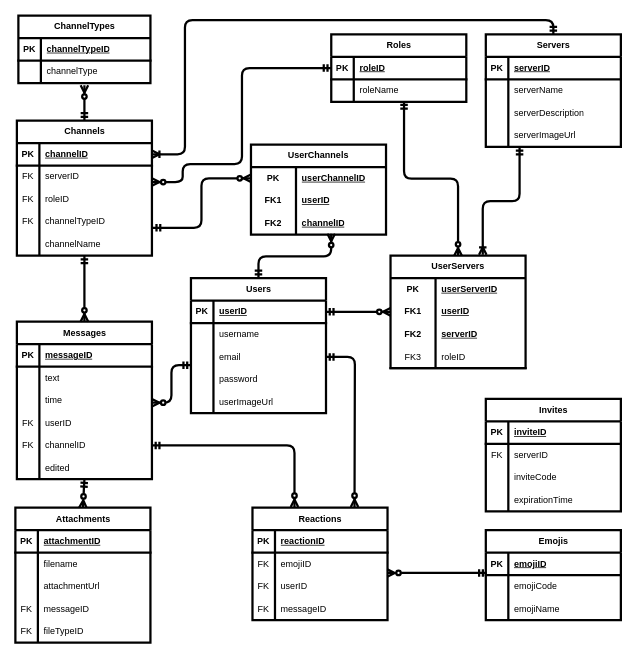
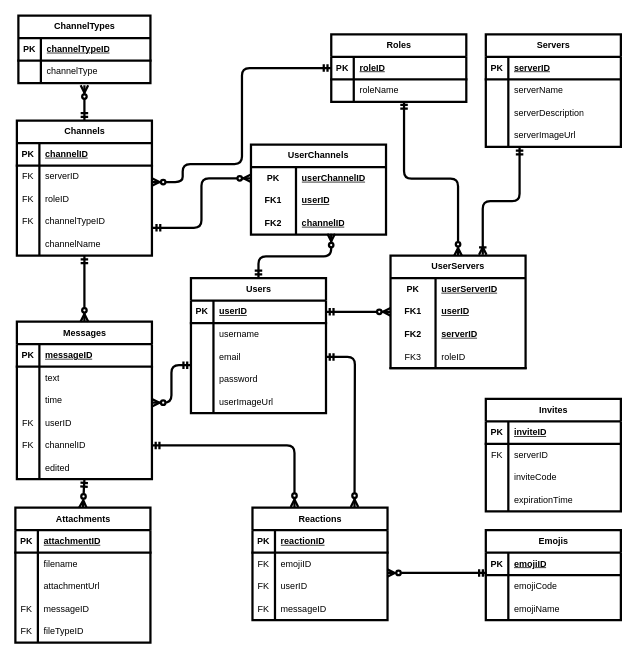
edge "Servers" -- "Channels": removed
